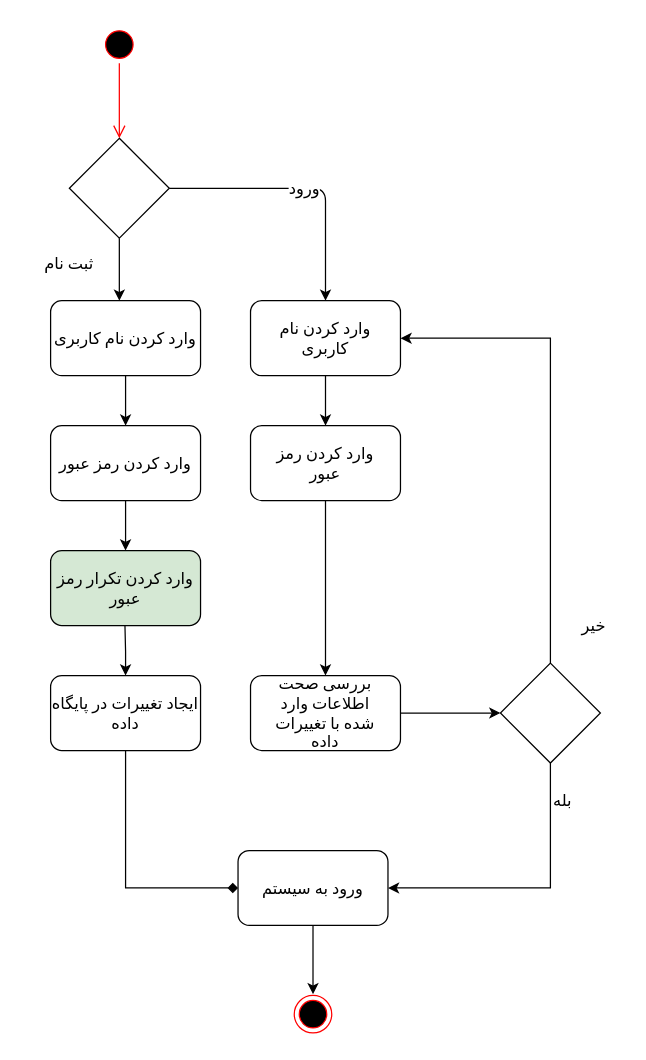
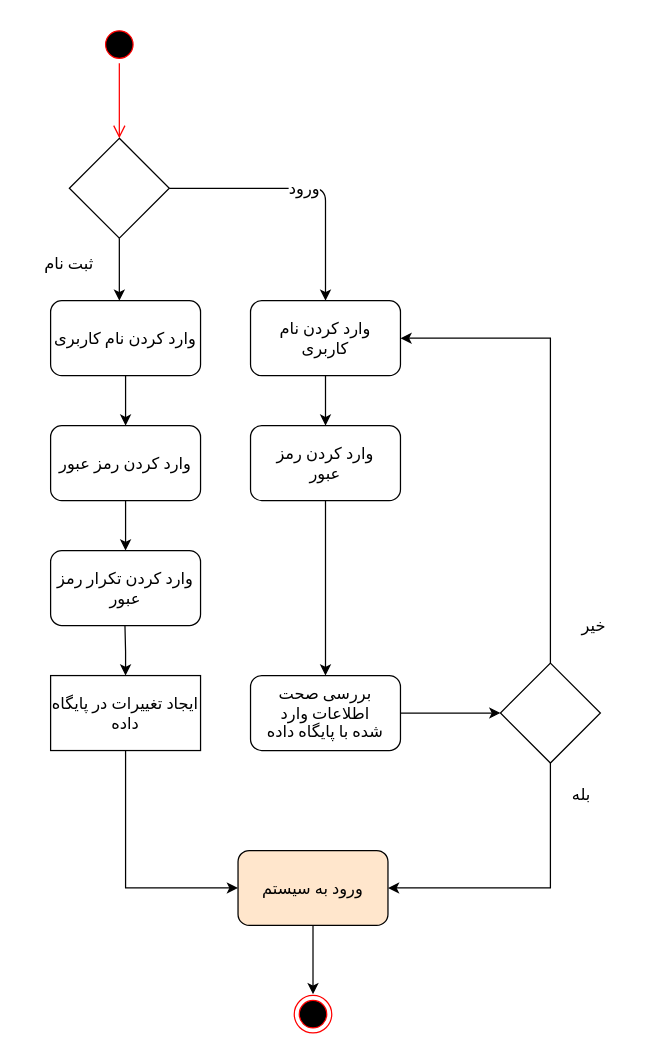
node "وارد کردن تکرار رمز عبور": fillcolor #d5e8d4 -> #ffffff
node "ایجاد تغییرات در پایگاه داده": shape rounded rectangle -> rectangle
node "بررسی صحت اطلاعات وارد شده با تغییرات داده": label "بررسی صحت اطلاعات وارد شده با تغییرات داده" -> "بررسی صحت اطلاعات وارد شده با پایگاه داده"
node "بله": moved (563, 801) -> (582, 794)
edge "ایجاد تغییرات در پایگاه داده" -> "ورود به سیستم": arrowhead diamond -> classic
node "ورود به سیستم": fillcolor #ffffff -> #ffe6cc
